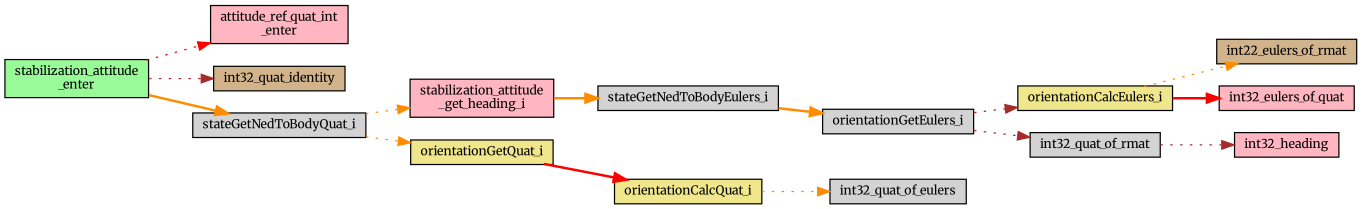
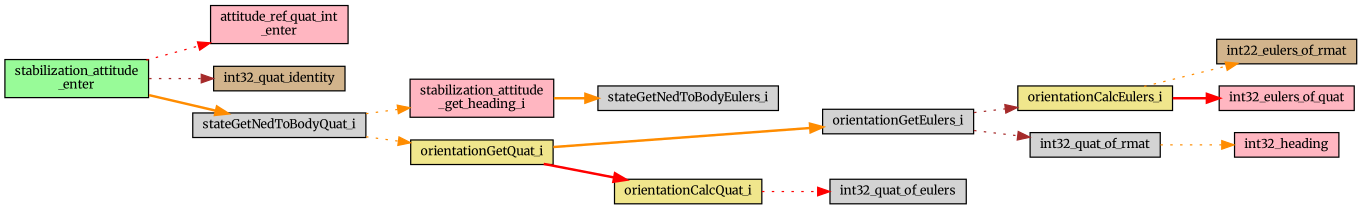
edge "stateGetNedToBodyEulers_i" -> "orientationGetEulers_i": now "orientationGetQuat_i" -> "orientationGetEulers_i"
edge "int32_quat_of_rmat" -> "int32_heading": color brown -> darkorange
edge "orientationCalcQuat_i" -> "int32_quat_of_eulers": color darkorange -> red
